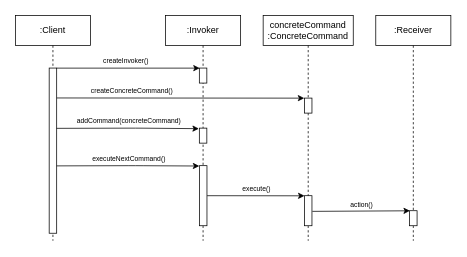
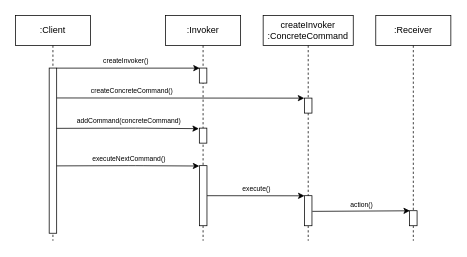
node "concreteCommand :ConcreteCommand": label "concreteCommand :ConcreteCommand" -> "createInvoker :ConcreteCommand"
